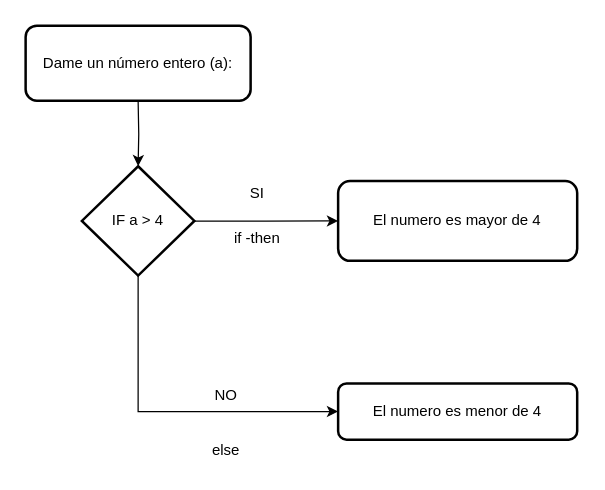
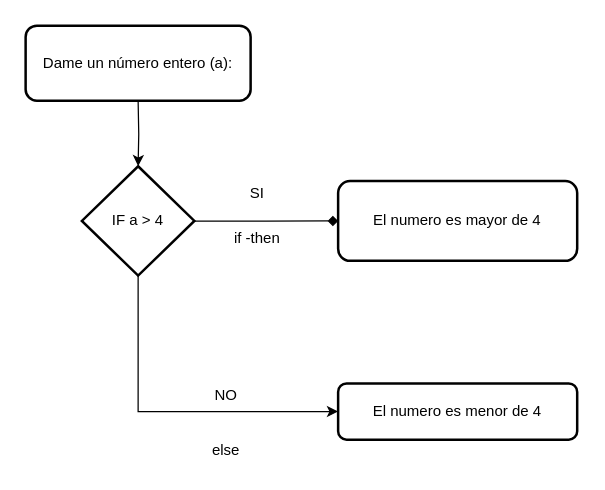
edge "IF a > 4" -> "El numero es mayor de 4": arrowhead classic -> diamond
